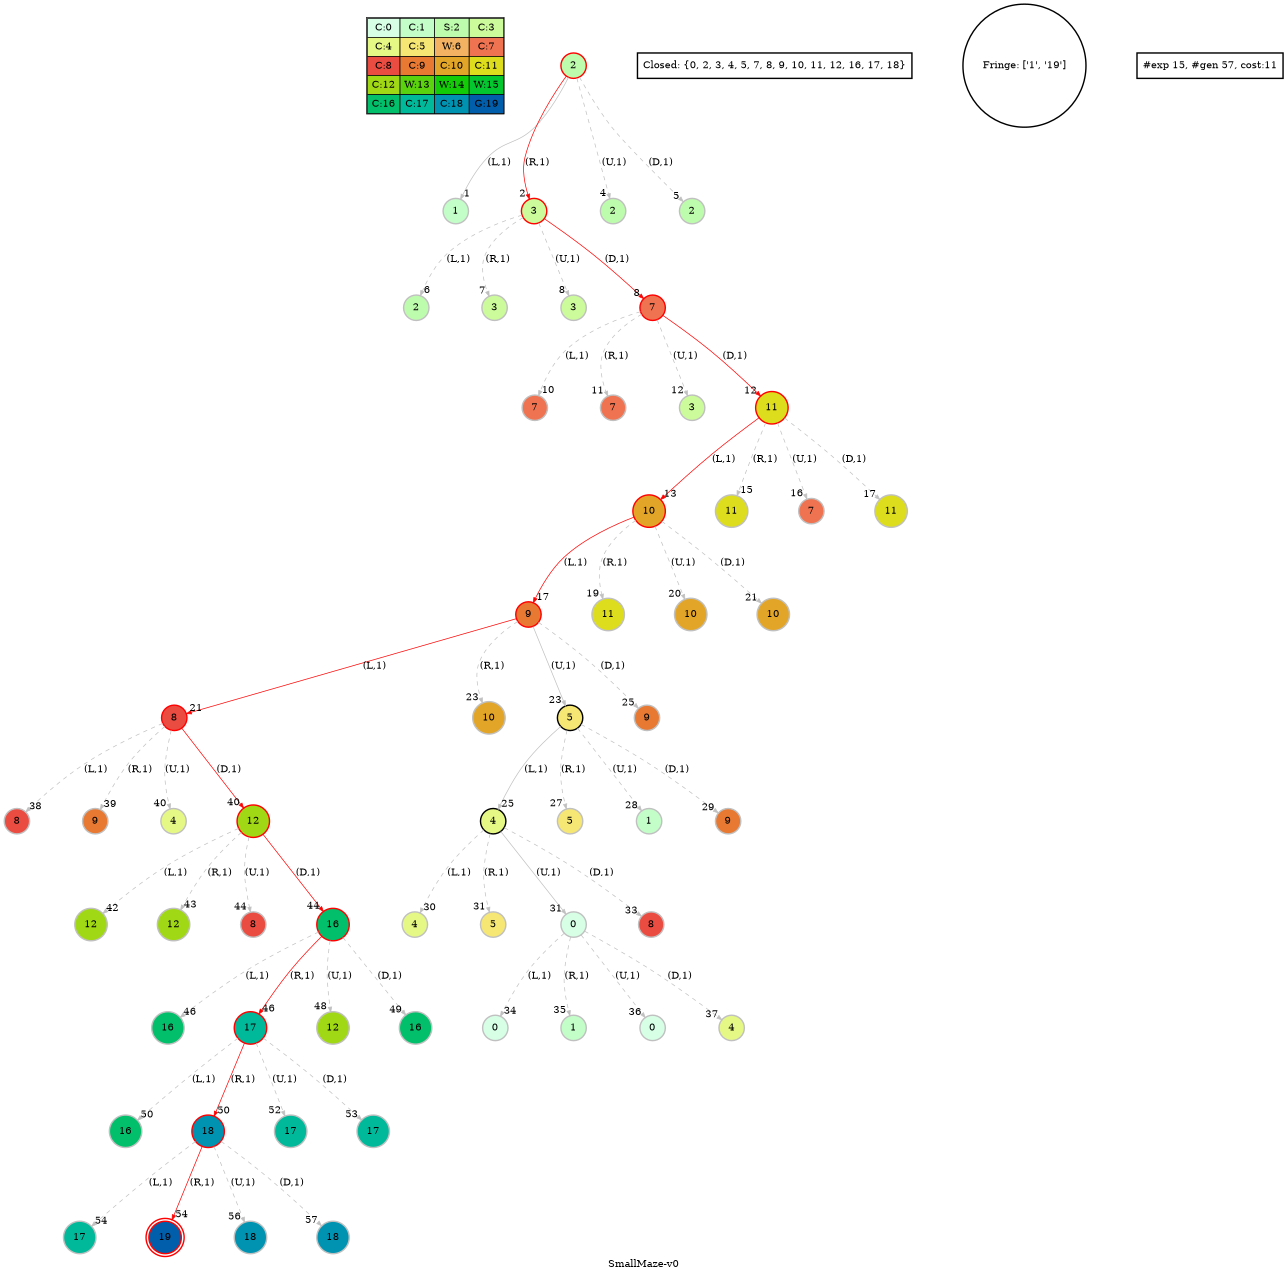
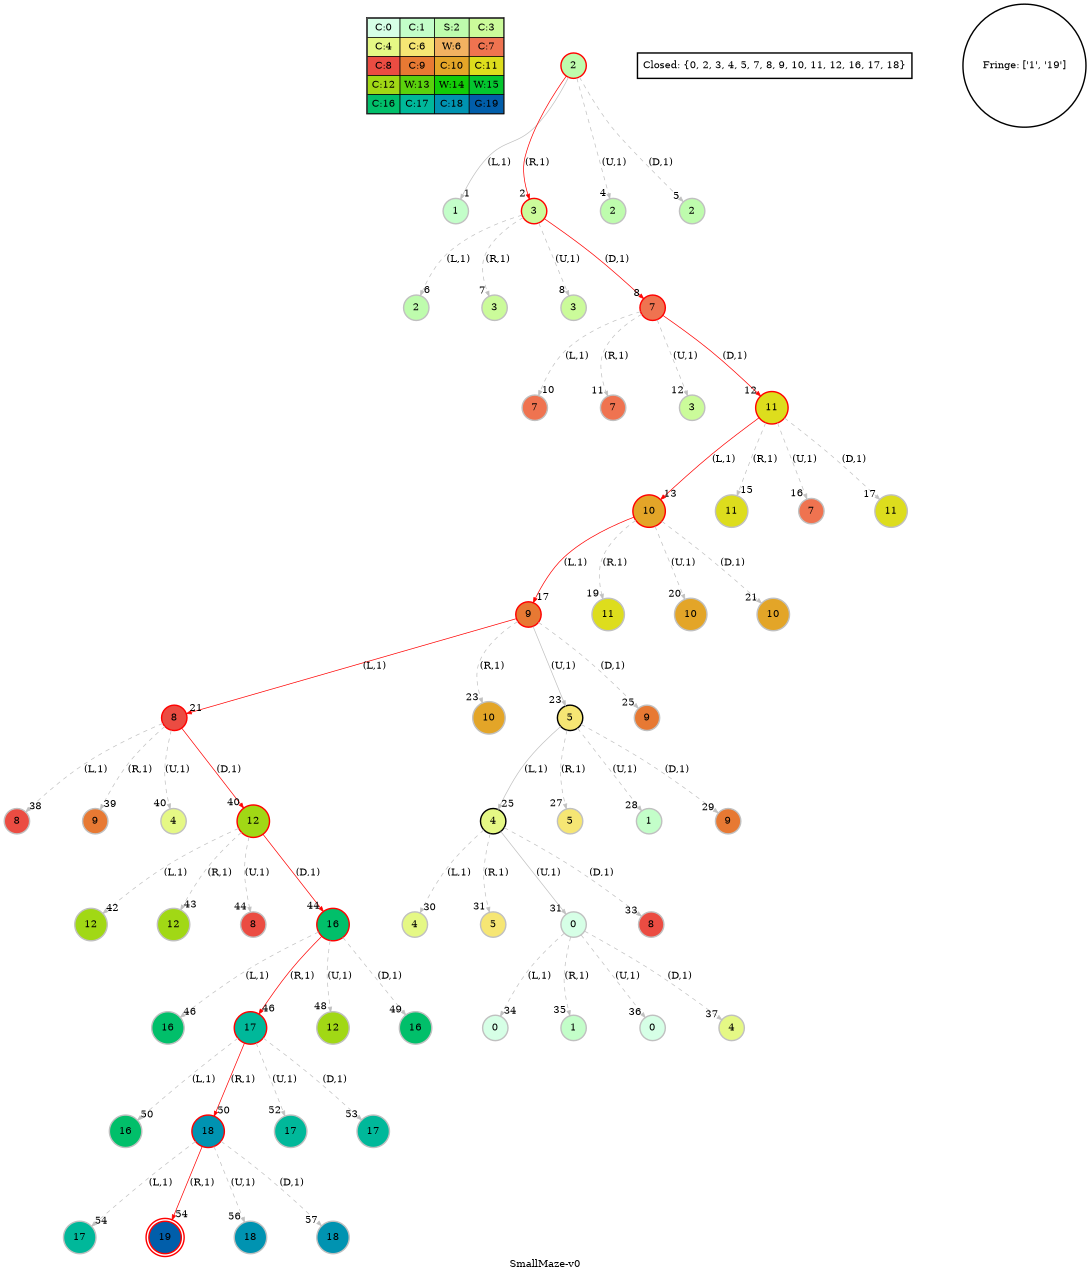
node "C:0": text "C:5" -> "C:6"
node "#exp 15, #gen 57, cost:11": removed
